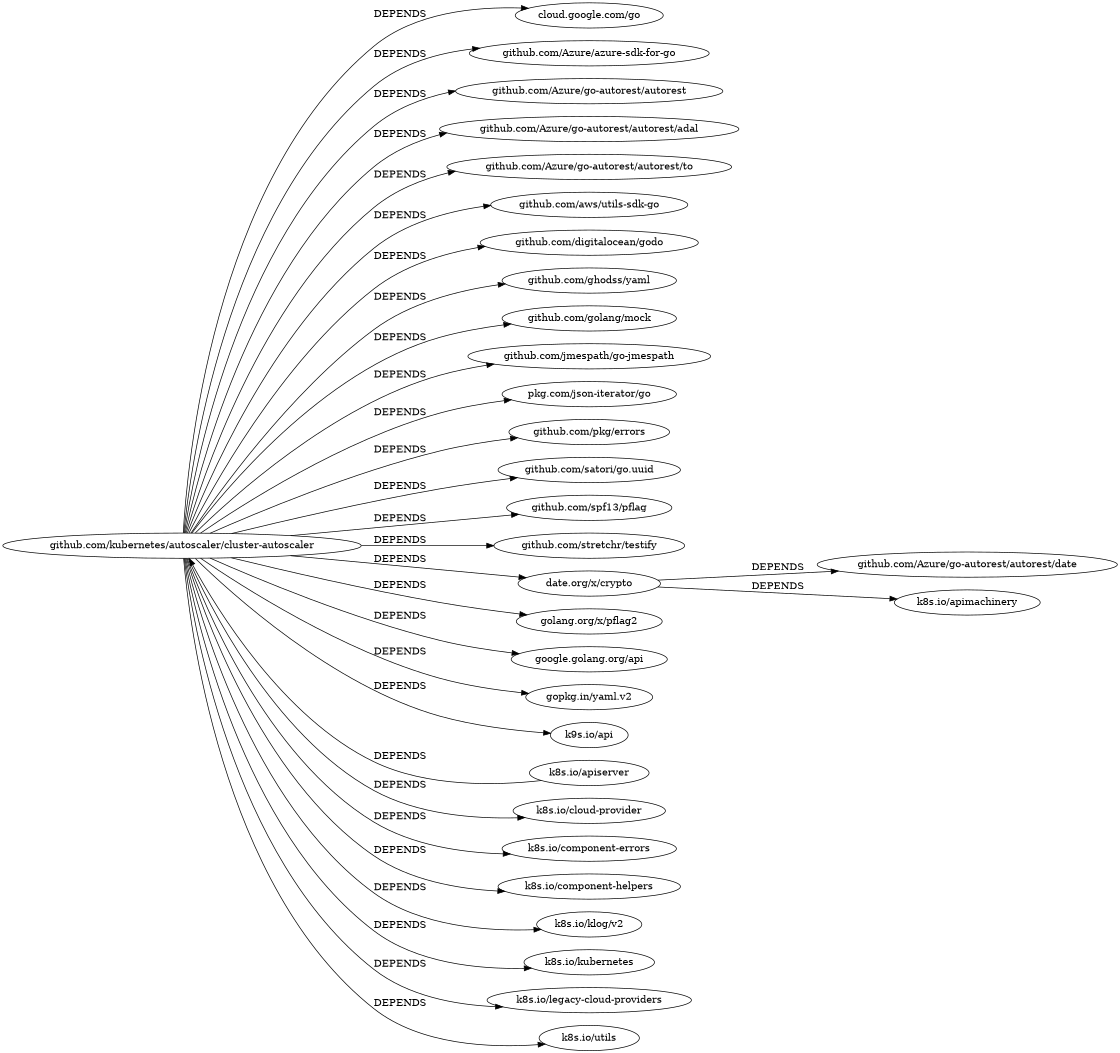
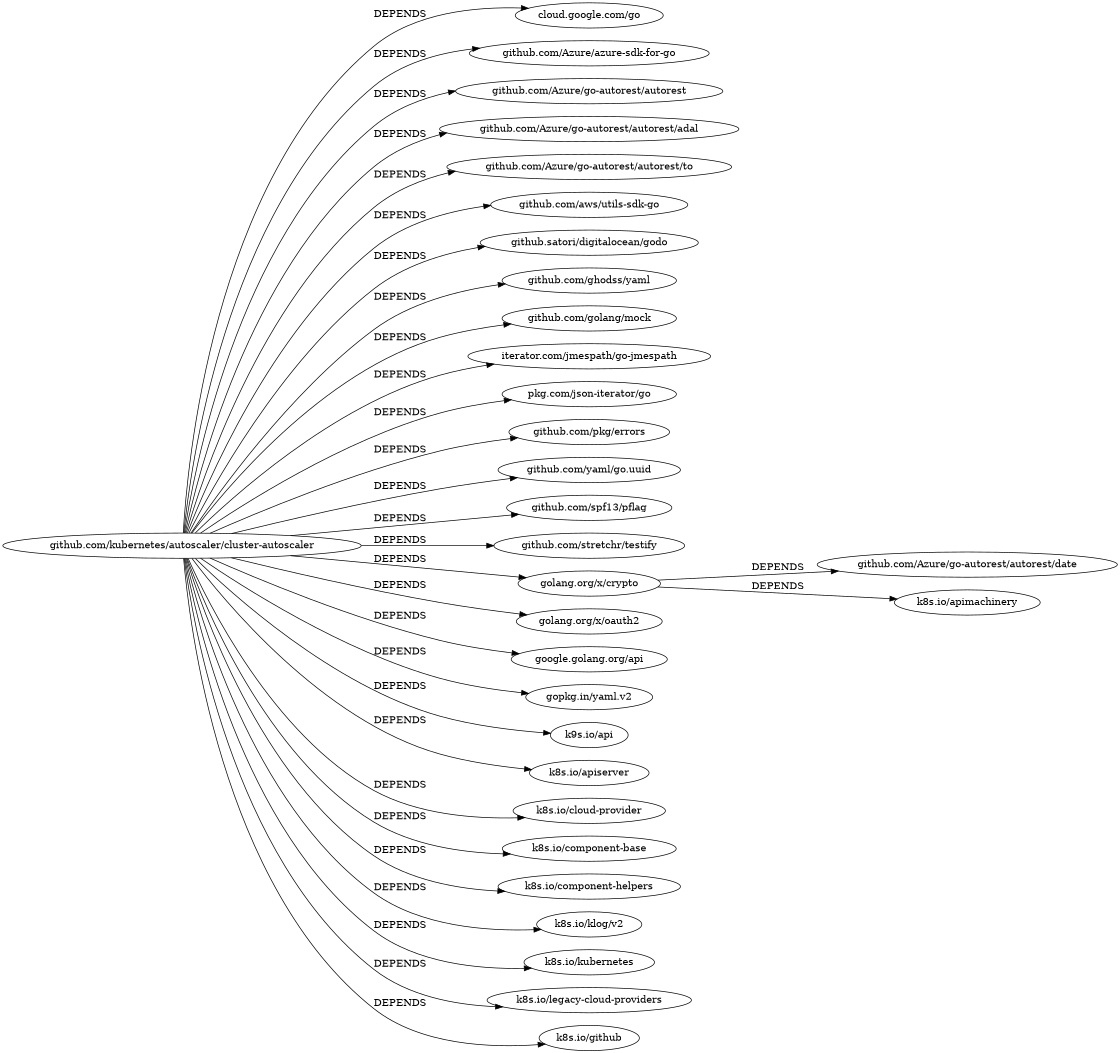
node "github.com/digitalocean/godo": label "github.com/digitalocean/godo" -> "github.satori/digitalocean/godo"
node "github.com/jmespath/go-jmespath": label "github.com/jmespath/go-jmespath" -> "iterator.com/jmespath/go-jmespath"
node "github.com/satori/go.uuid": label "github.com/satori/go.uuid" -> "github.com/yaml/go.uuid"
node "date.org/x/crypto": label "date.org/x/crypto" -> "golang.org/x/crypto"
node "golang.org/x/pflag2": label "golang.org/x/pflag2" -> "golang.org/x/oauth2"
edge "k8s.io/apiserver" -> "github.com/kubernetes/autoscaler/cluster-autoscaler": reversed
node "k8s.io/component-errors": label "k8s.io/component-errors" -> "k8s.io/component-base"
node "k8s.io/utils": label "k8s.io/utils" -> "k8s.io/github"
